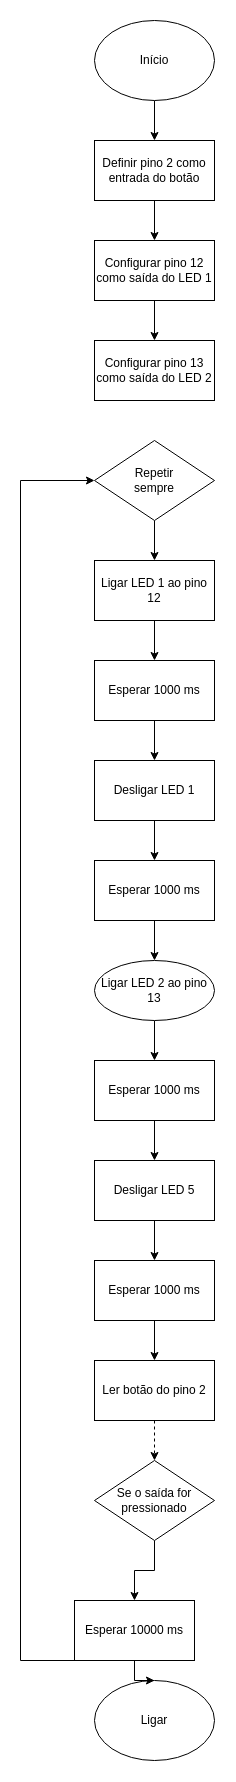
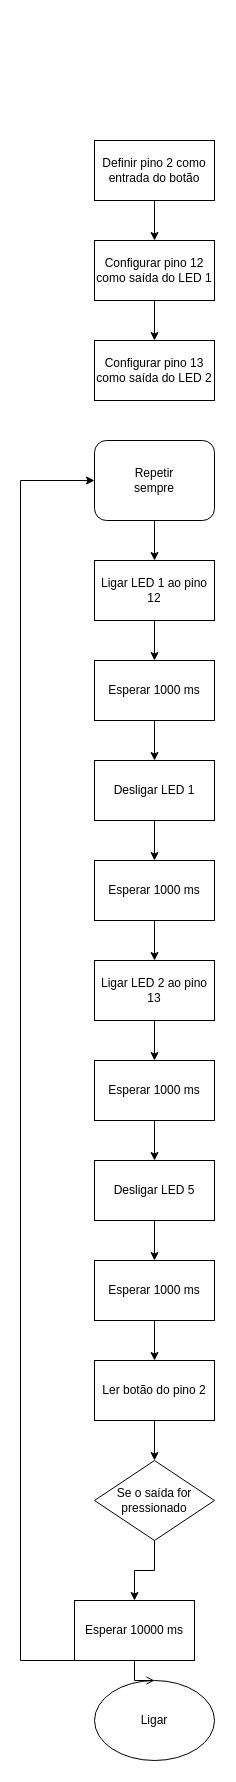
node "Início": removed
edge "Início" -> "Definir pino 2 como entrada do botão": removed
node "Repetir sempre": shape diamond -> rounded rectangle
node "Ligar LED 2 ao pino 13": shape ellipse -> rectangle
edge "Ler botão do pino 2" -> "Se o saída for pressionado": style dashed -> solid
edge "Esperar 10000 ms" -> "Ligar": arrowhead classic -> open
